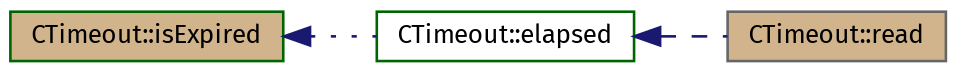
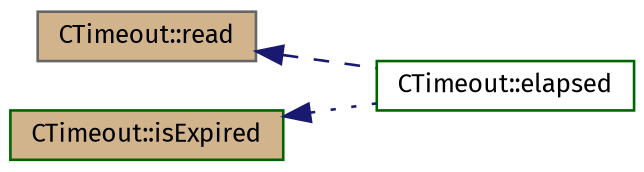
edge "CTimeout::read" -> "CTimeout::elapsed": reversed
